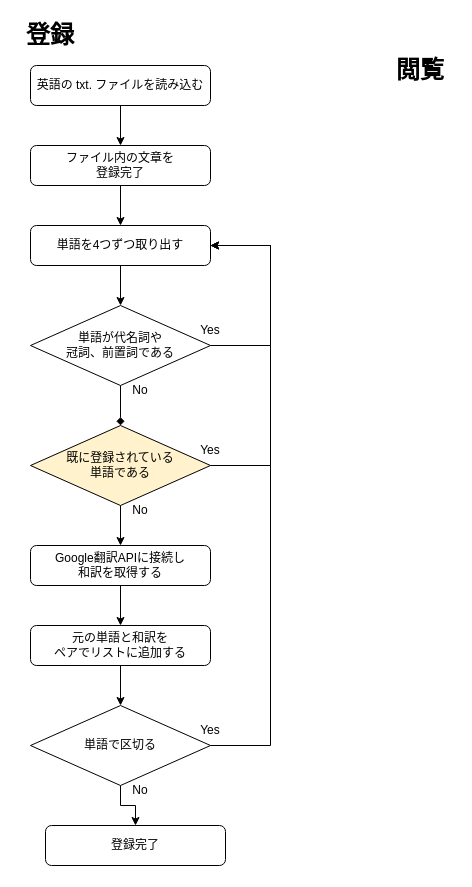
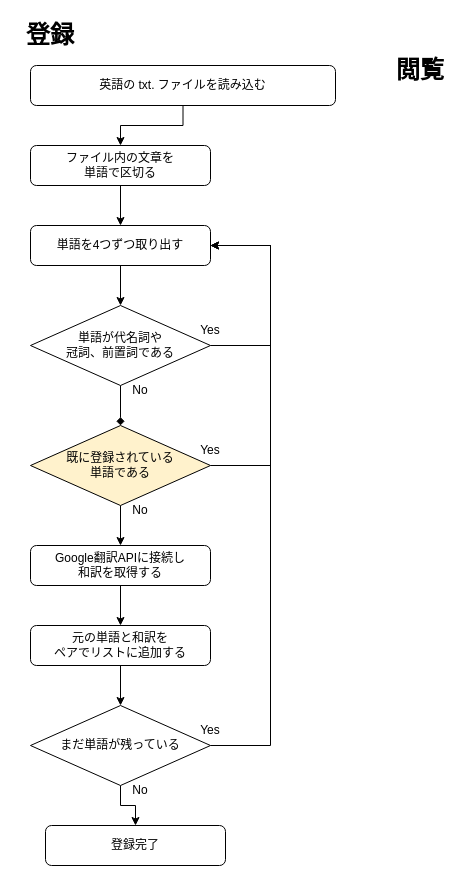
node "英語の txt. ファイルを読み込む": size 180x40 -> 305x40
node "ファイル内の文章を 登録完了": label "ファイル内の文章を 登録完了" -> "ファイル内の文章を 単語で区切る"
node "単語で区切る": label "単語で区切る" -> "まだ単語が残っている"
